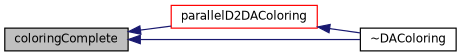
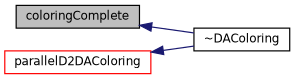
edge "parallelD2DAColoring" -> "coloringComplete": removed
